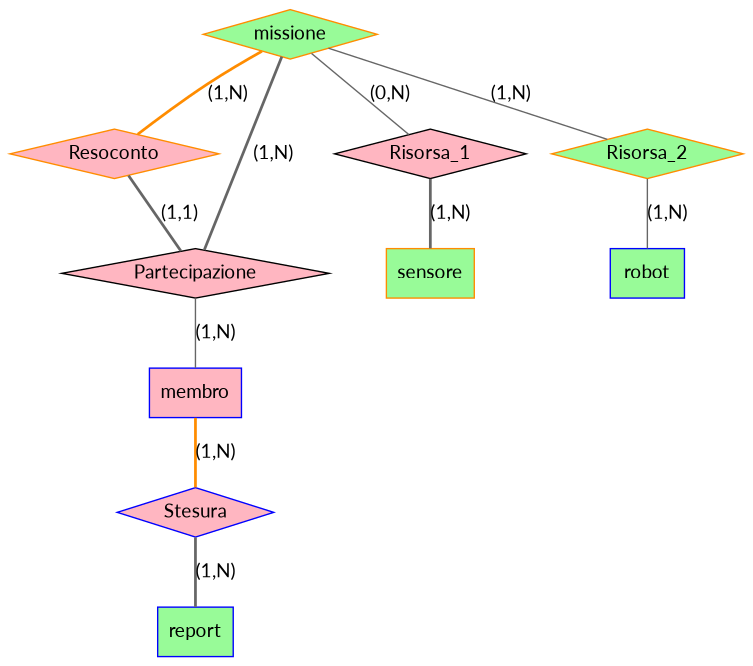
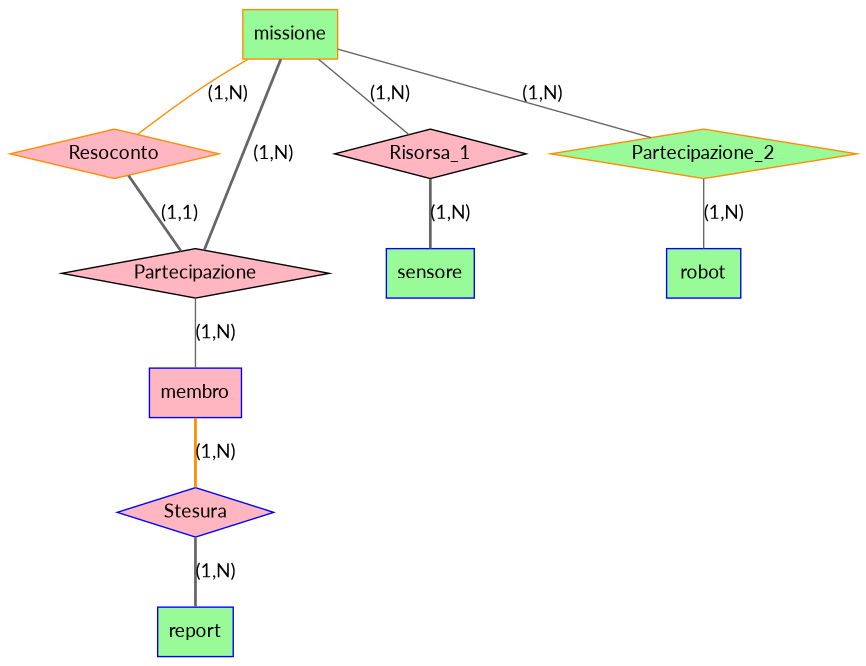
node "missione": shape diamond -> box
edge "missione" -- "Resoconto": style bold -> solid
edge "missione" -- "Risorsa_1": label "(0,N)" -> "(1,N)"
node "Risorsa_2": label "Risorsa_2" -> "Partecipazione_2"
node "sensore": color darkorange -> blue
